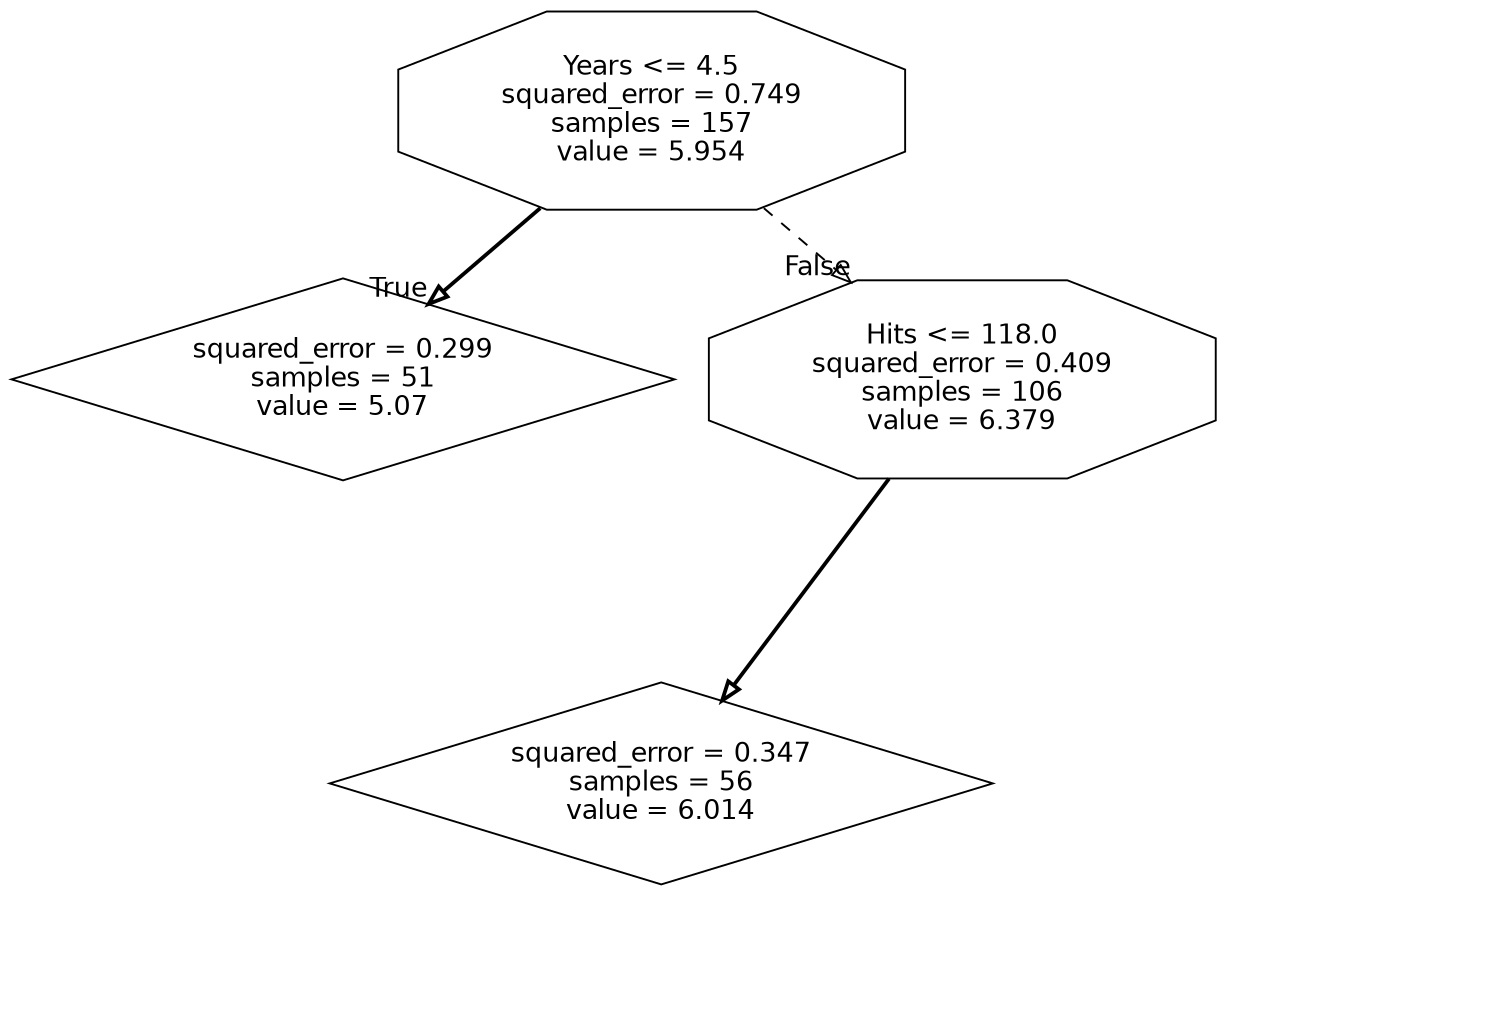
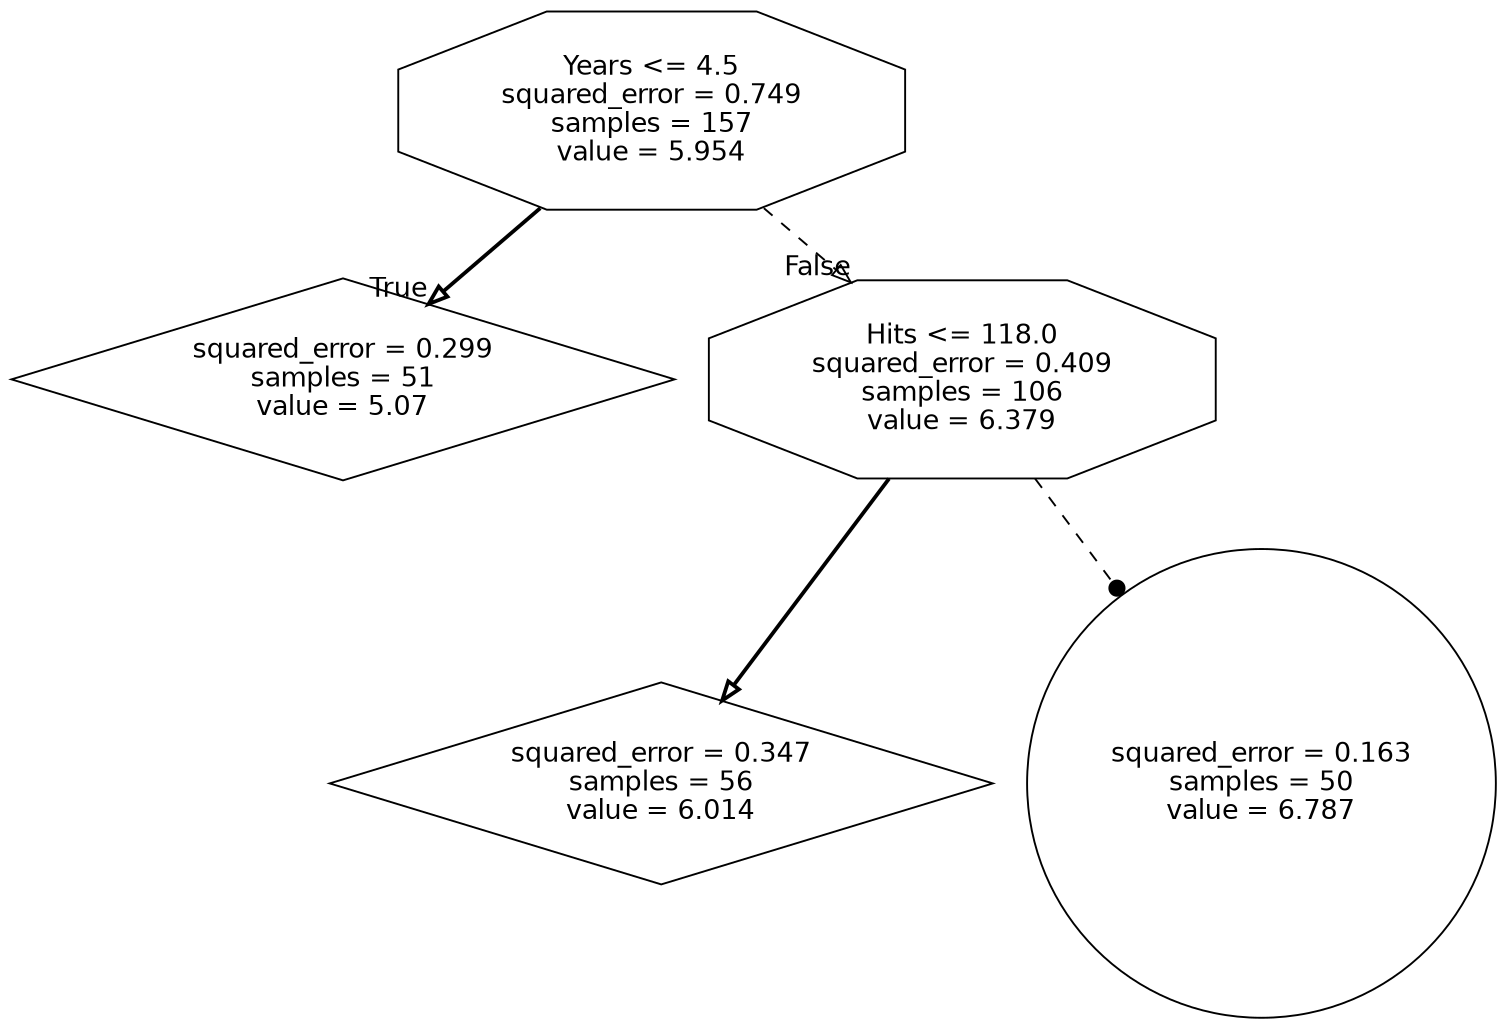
node "squared_error = 0.163 samples = 50 value = 6.787": added
